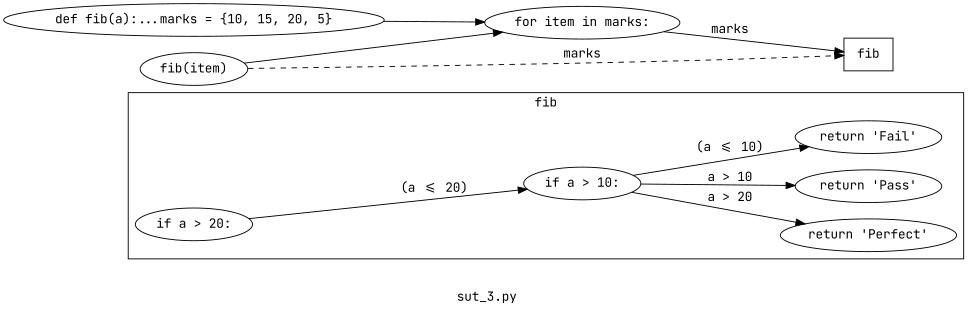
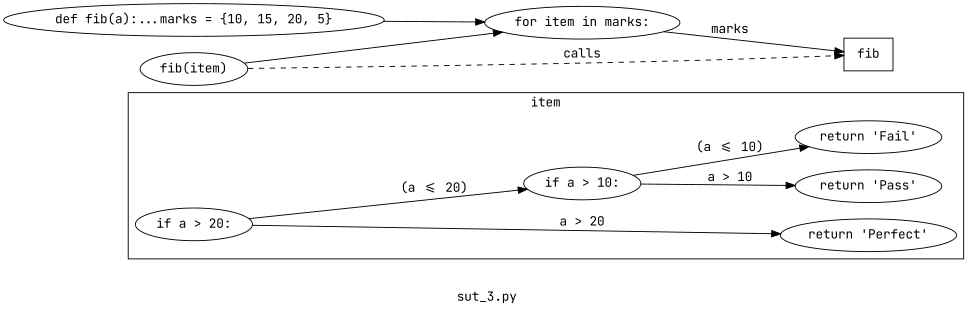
edge "fib(item)" -> "fib": label "marks" -> "calls"
cluster "fib": label "fib" -> "item"
edge "if a > 10:" -> "return 'Perfect'": now "if a > 20:" -> "return 'Perfect'"
